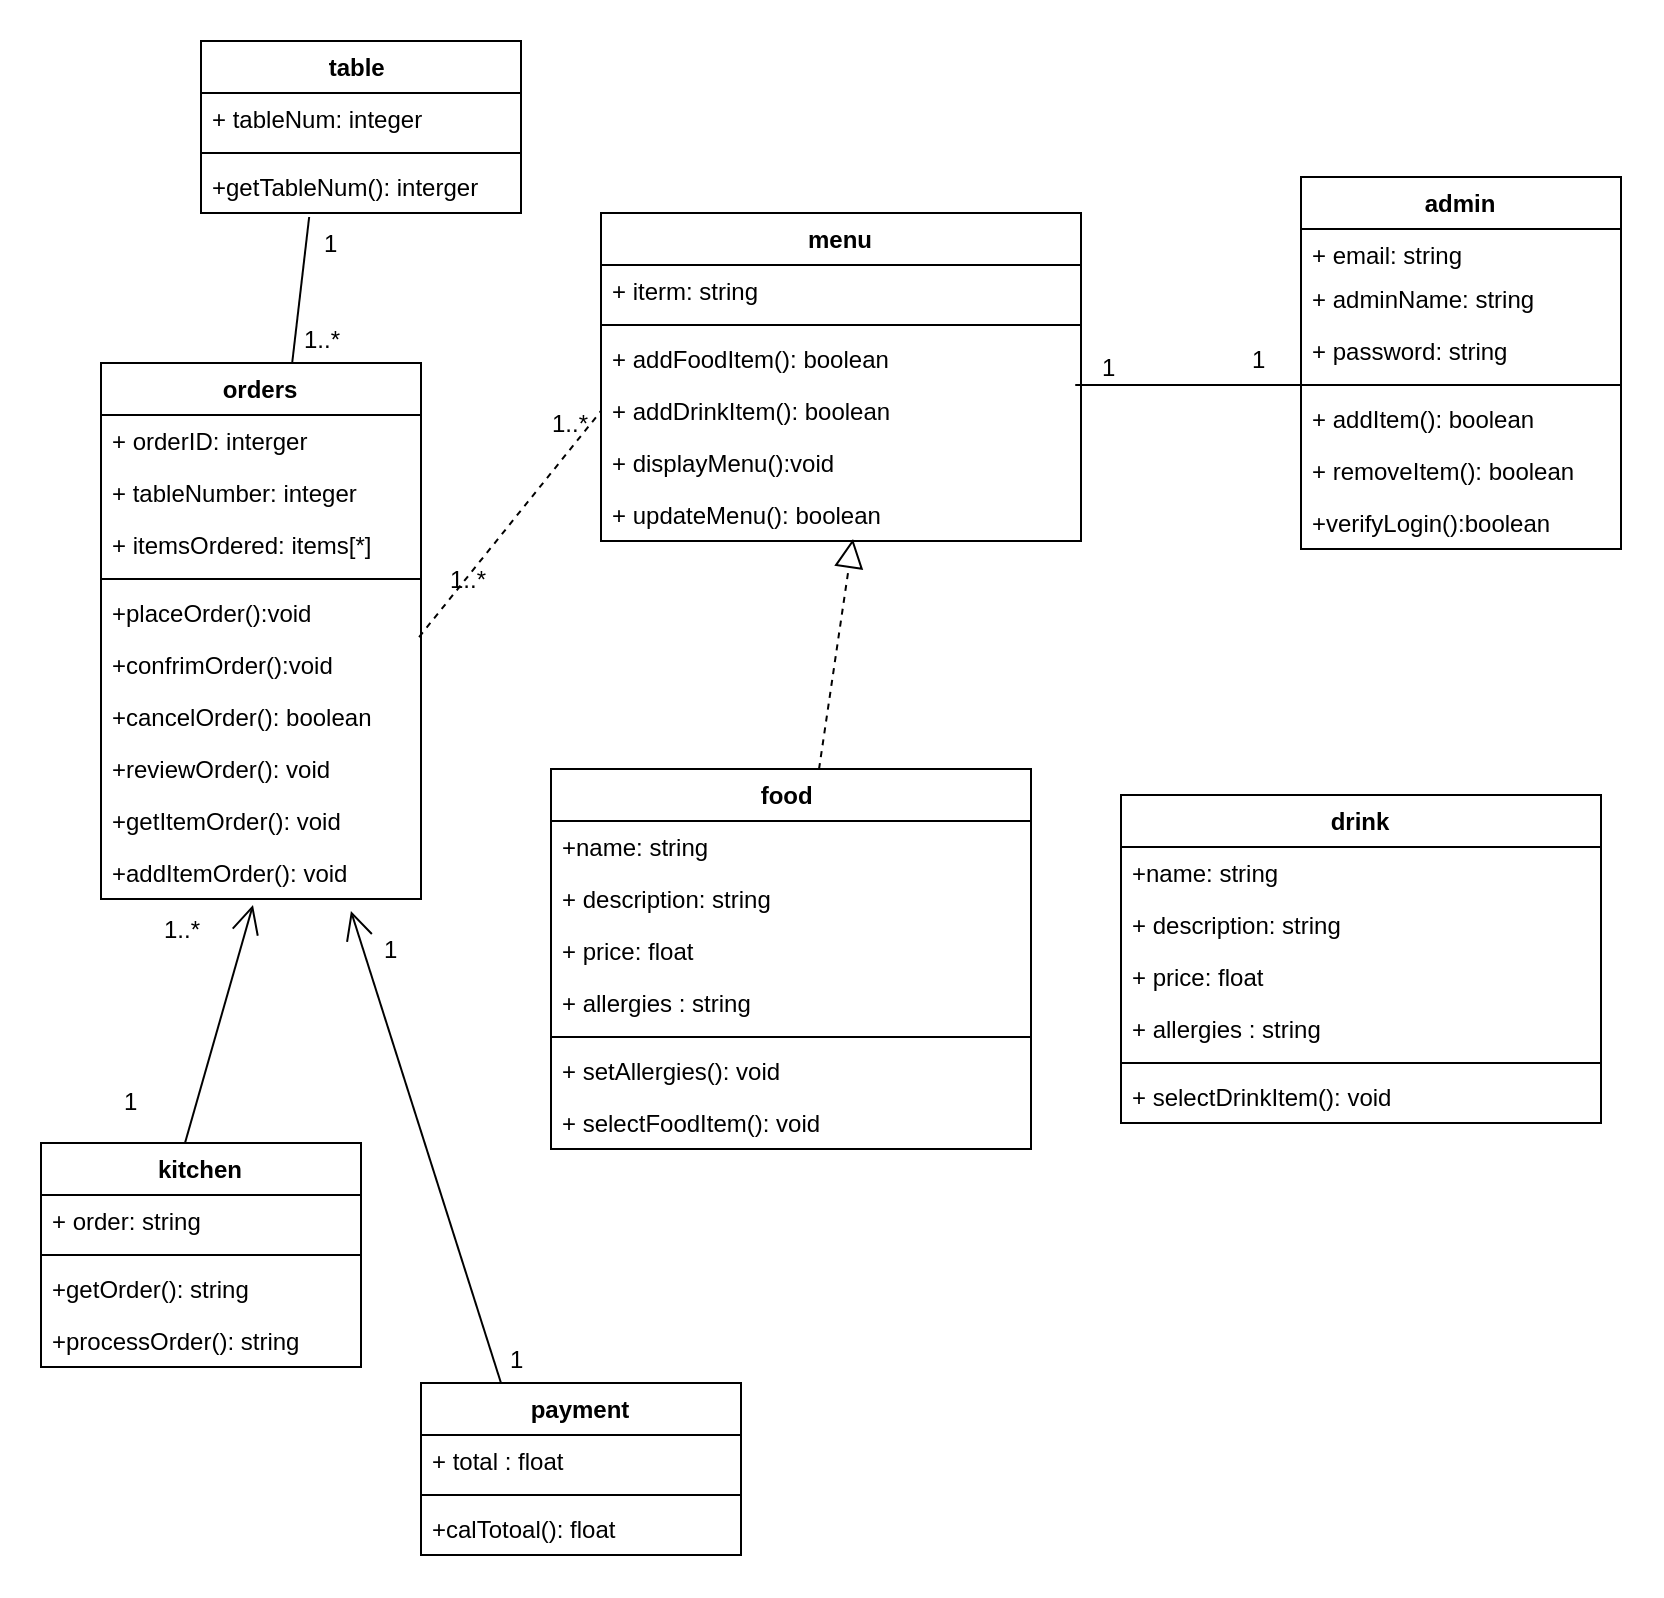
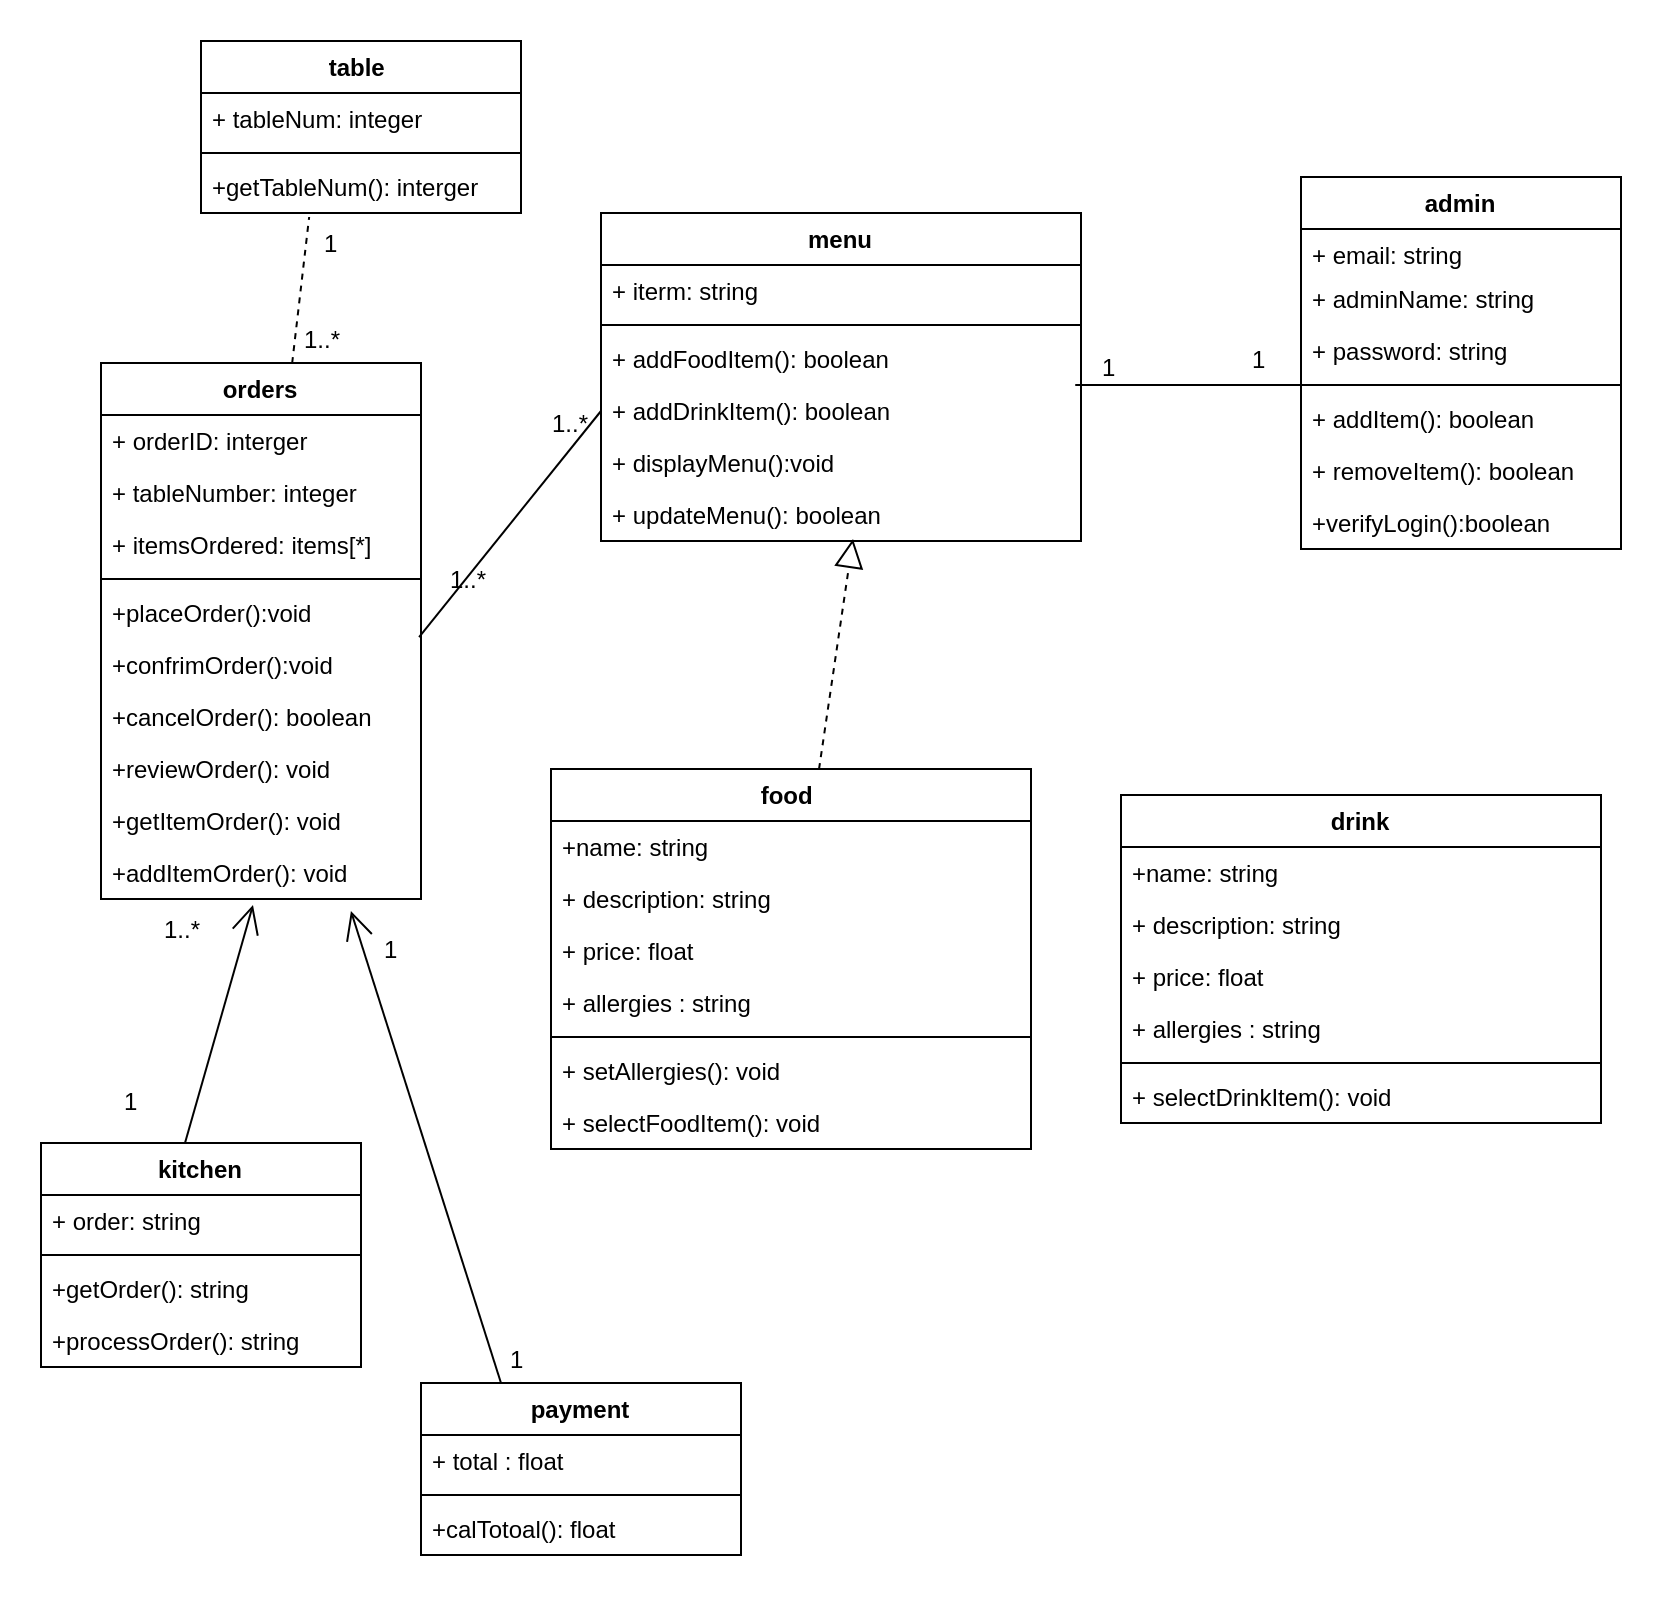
edge "+getTableNum(): interger" -- "orders": style solid -> dashed
edge "+ addDrinkItem(): boolean" -- "+confrimOrder():void": style dashed -> solid
